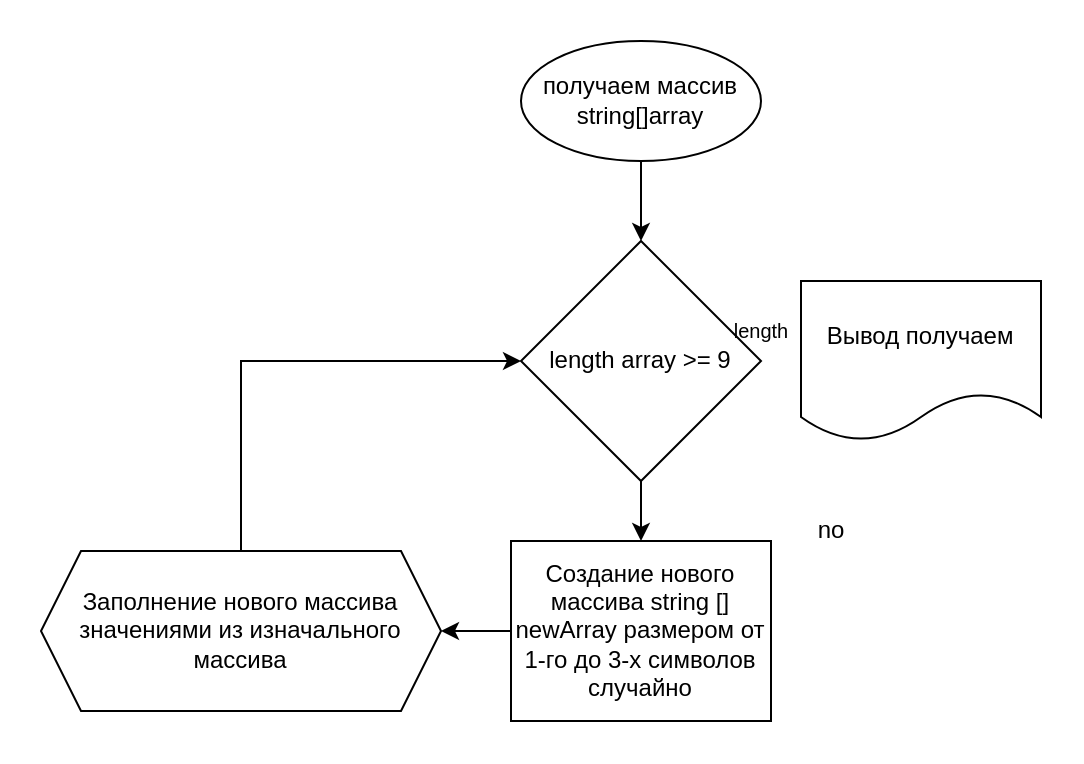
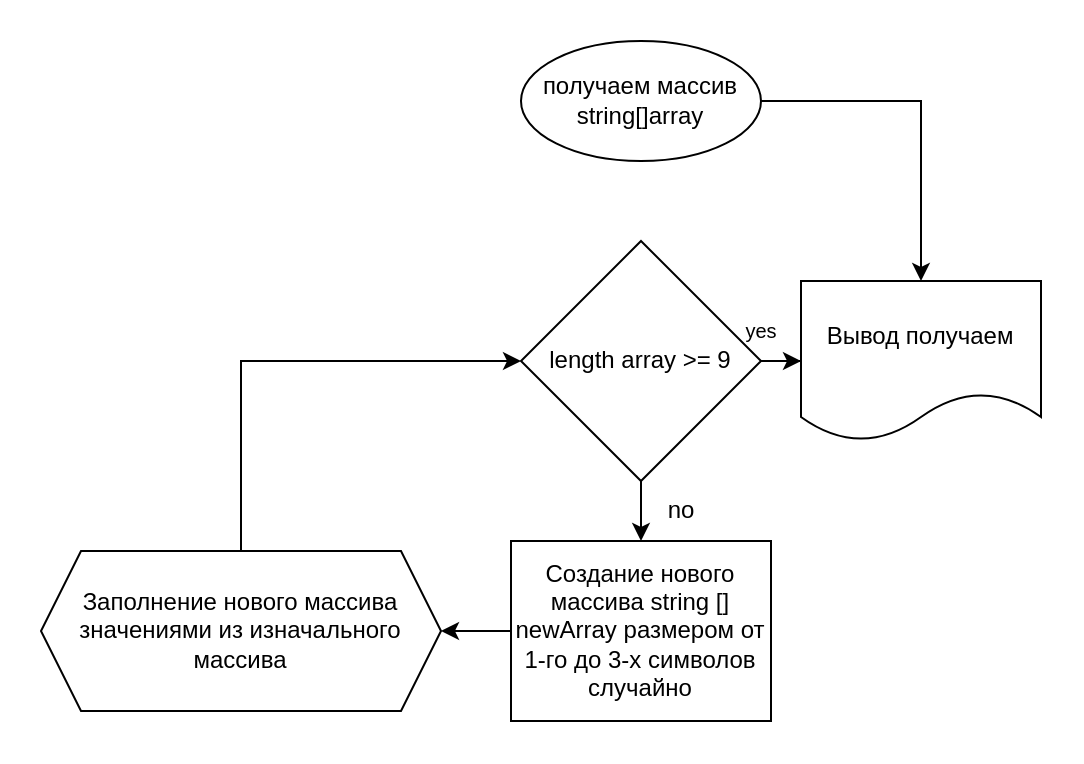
edge "получаем массив string[]array" -> "length array >= 9": now "получаем массив string[]array" -> "Вывод получаем"
node "length": label "length" -> "yes"
edge "length array >= 9" -> "Вывод получаем": added
node "no": moved (831, 531) -> (681, 511)
